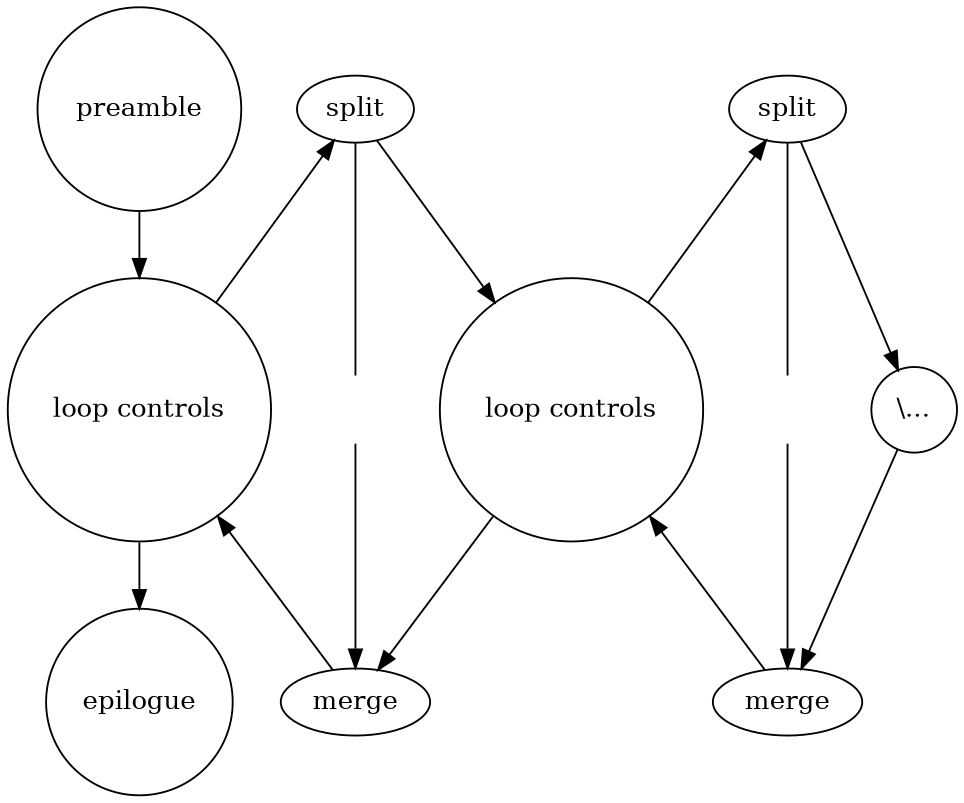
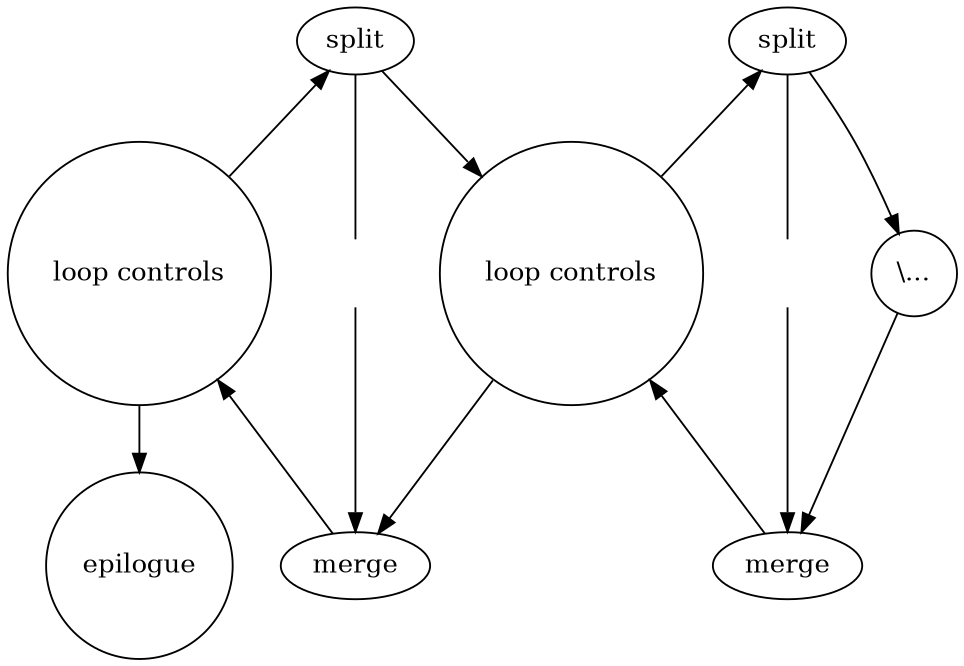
node "preamble": removed
